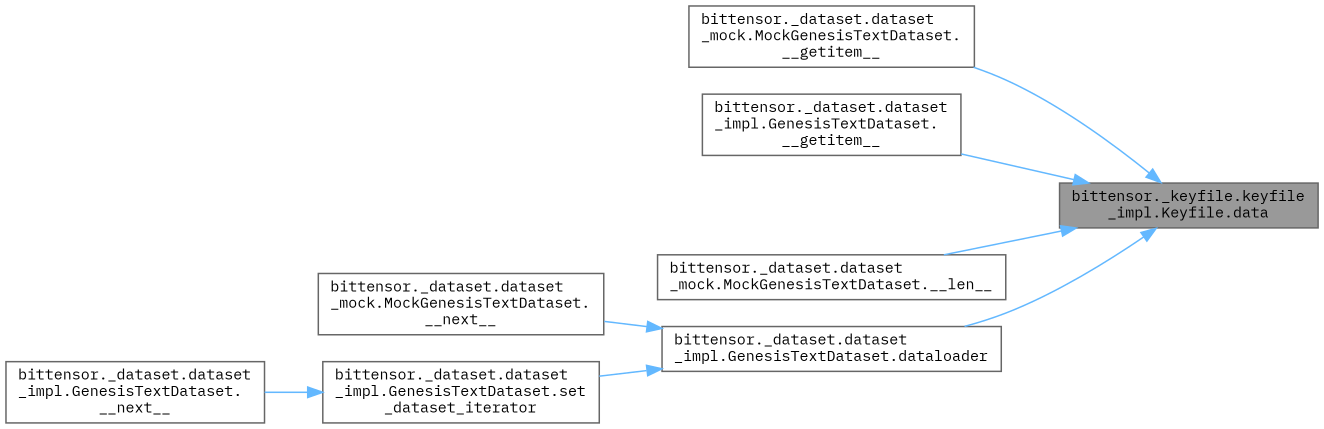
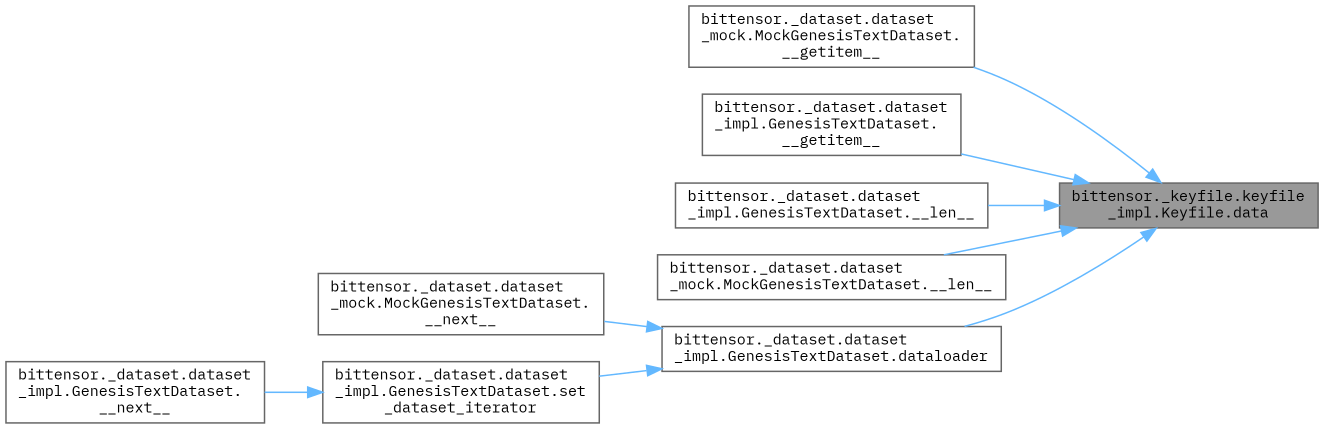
node "bittensor._dataset.dataset _impl.GenesisTextDataset.__len__": added
